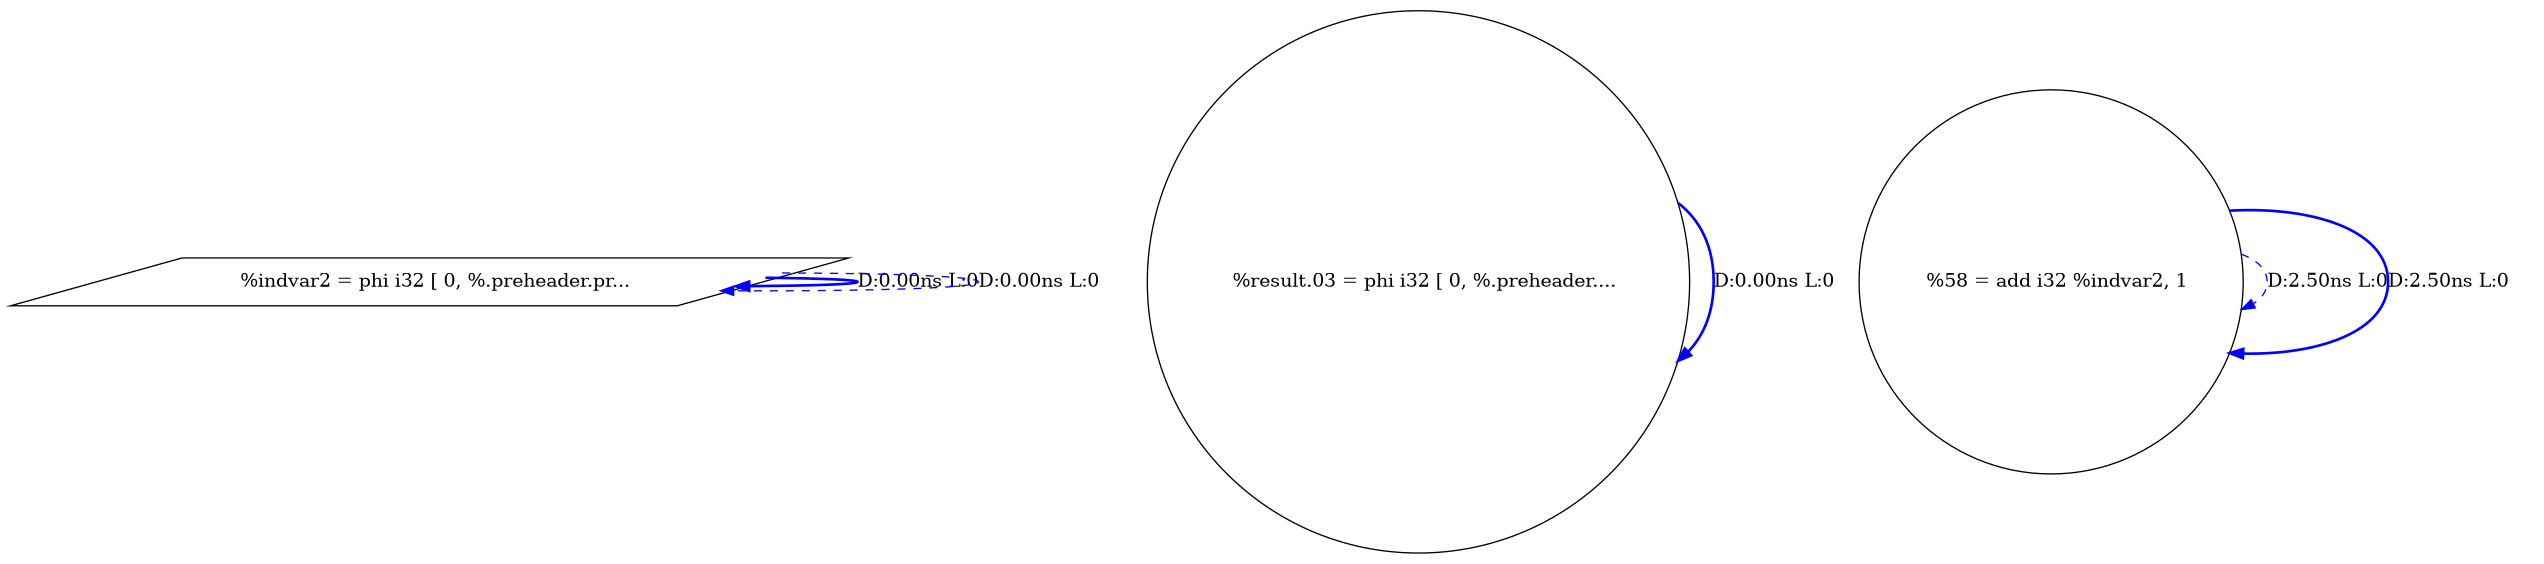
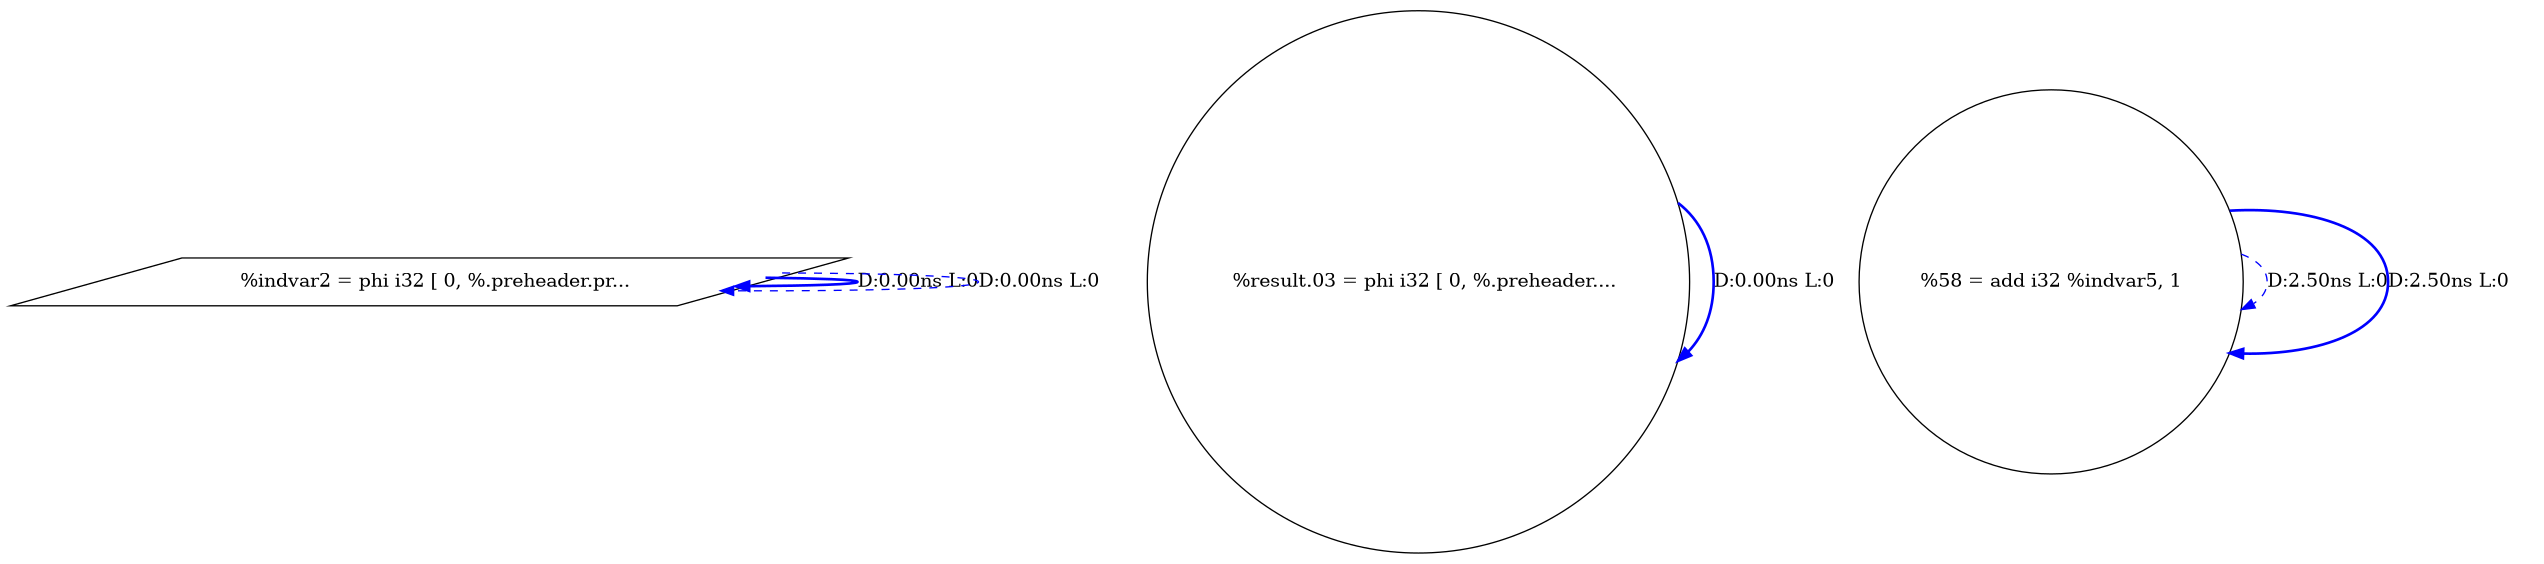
node "%58 = add i32 %indvar2, 1": label "%58 = add i32 %indvar2, 1" -> "%58 = add i32 %indvar5, 1"
